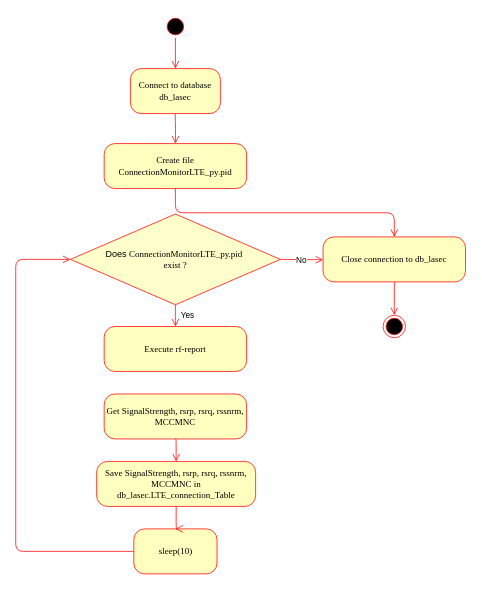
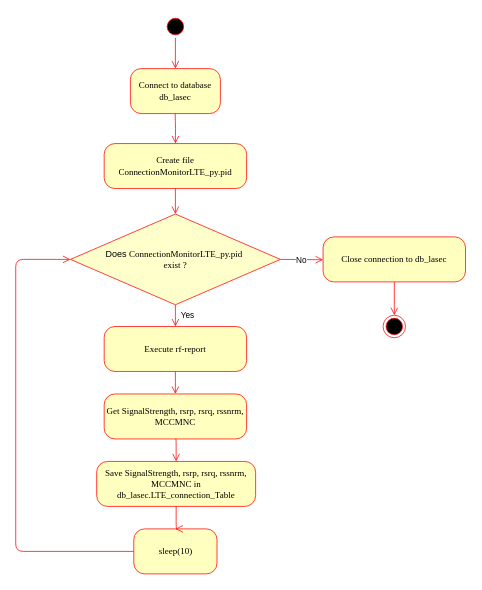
edge "Create file ConnectionMonitorLTE_py.pid" -> "Close connection to db_lasec": now "Create file ConnectionMonitorLTE_py.pid" -> "Does ConnectionMonitorLTE_py.pid exist ?"
edge "Execute rf-report" -> "Get SignalStrength, rsrp, rsrq, rssnrm, MCCMNC": added
